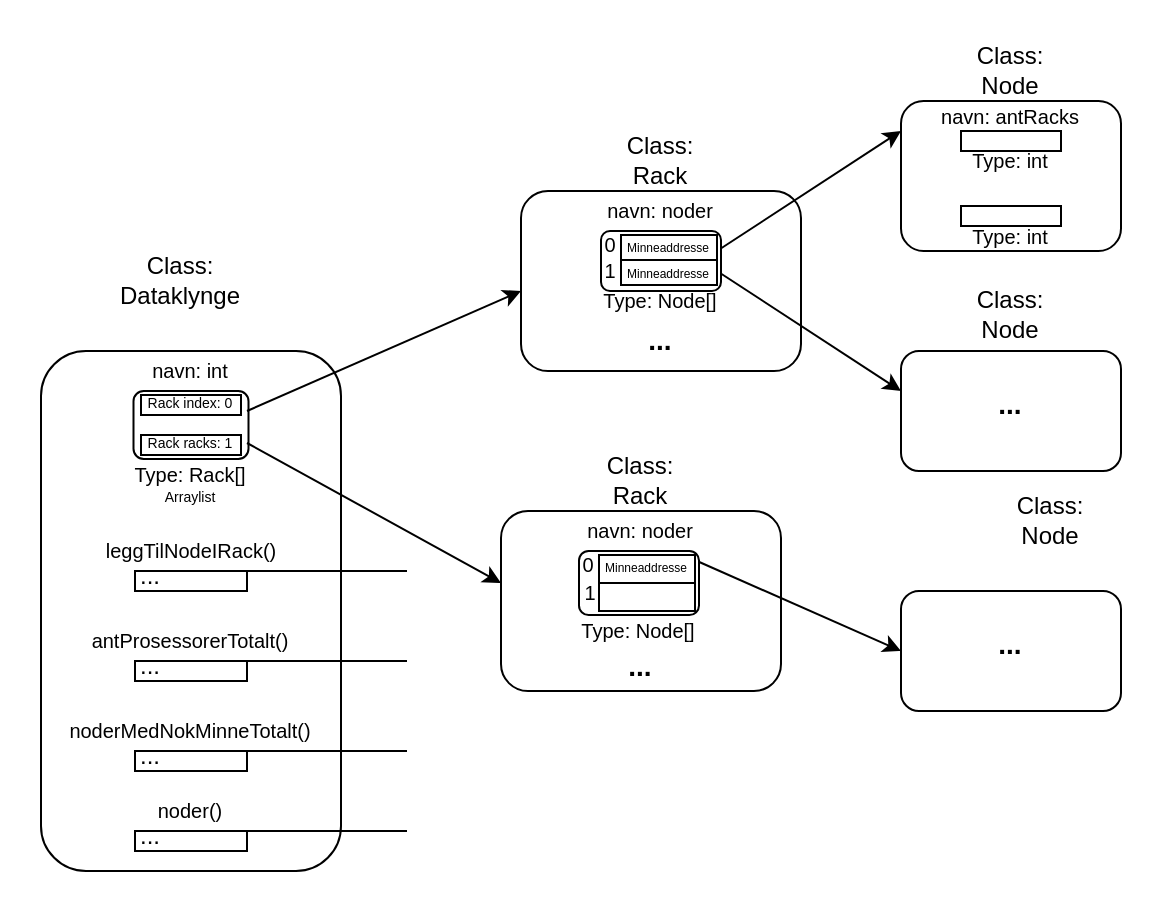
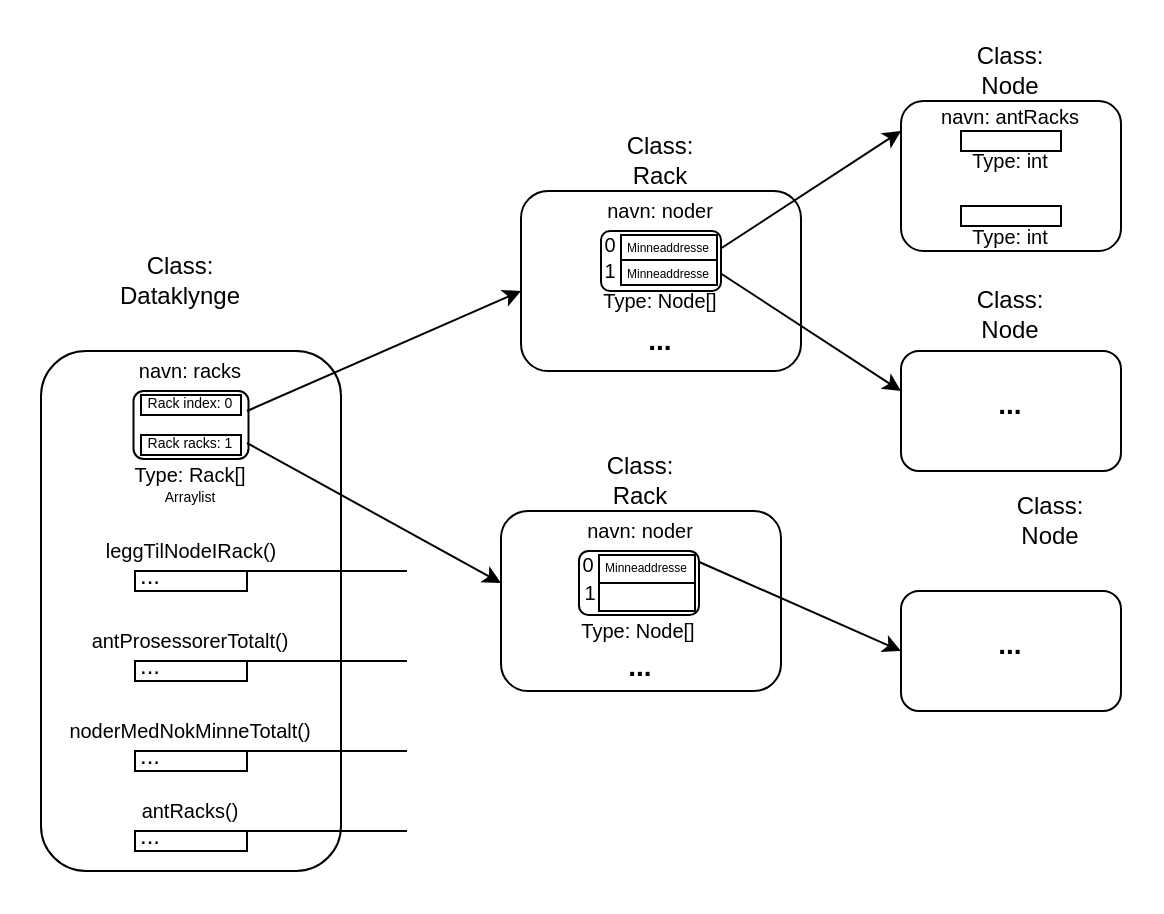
node "navn: int": label "navn: int" -> "navn: racks"
node "noder()": label "noder()" -> "antRacks()"
